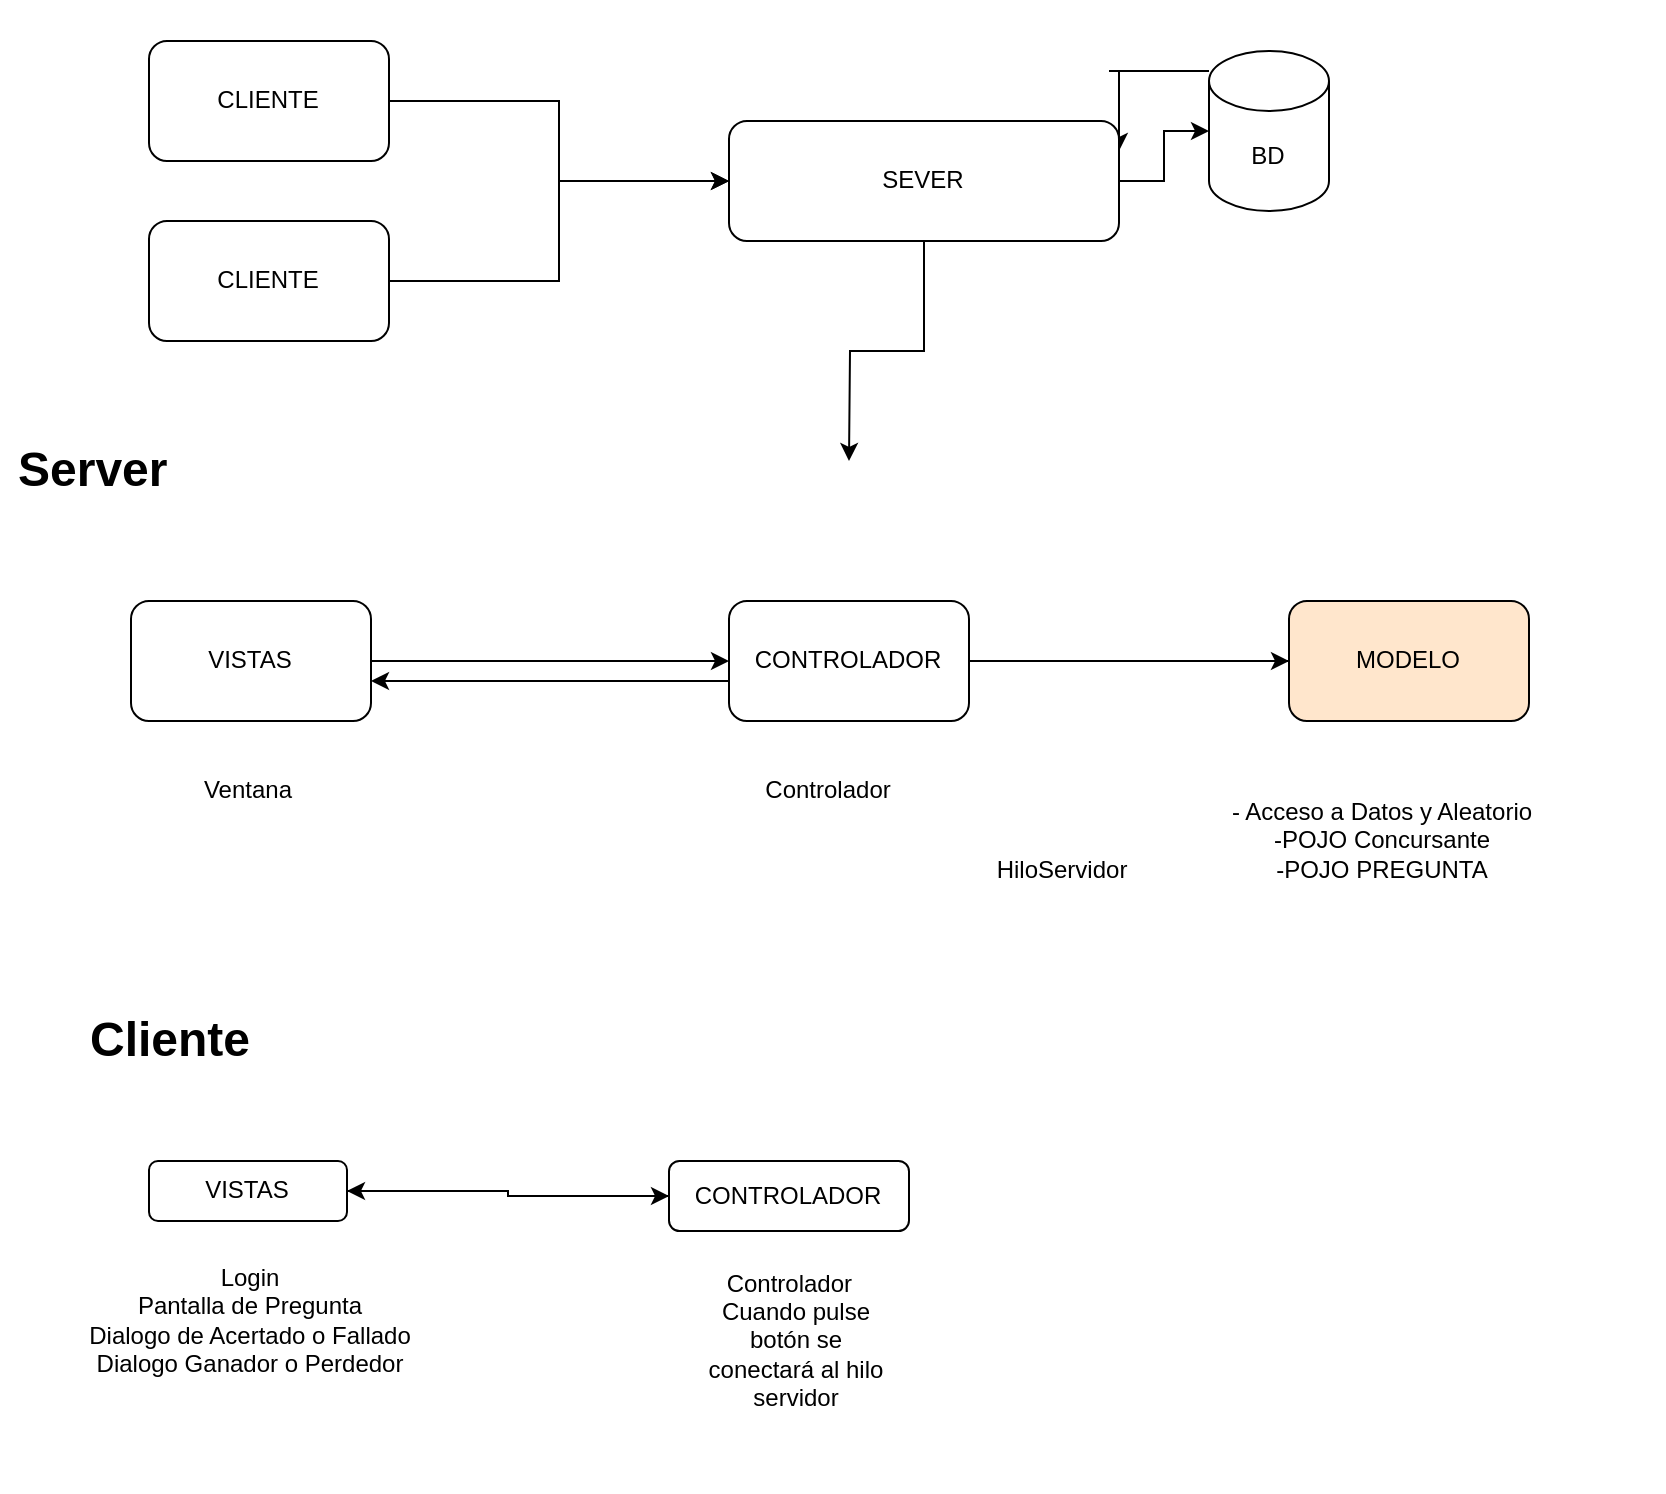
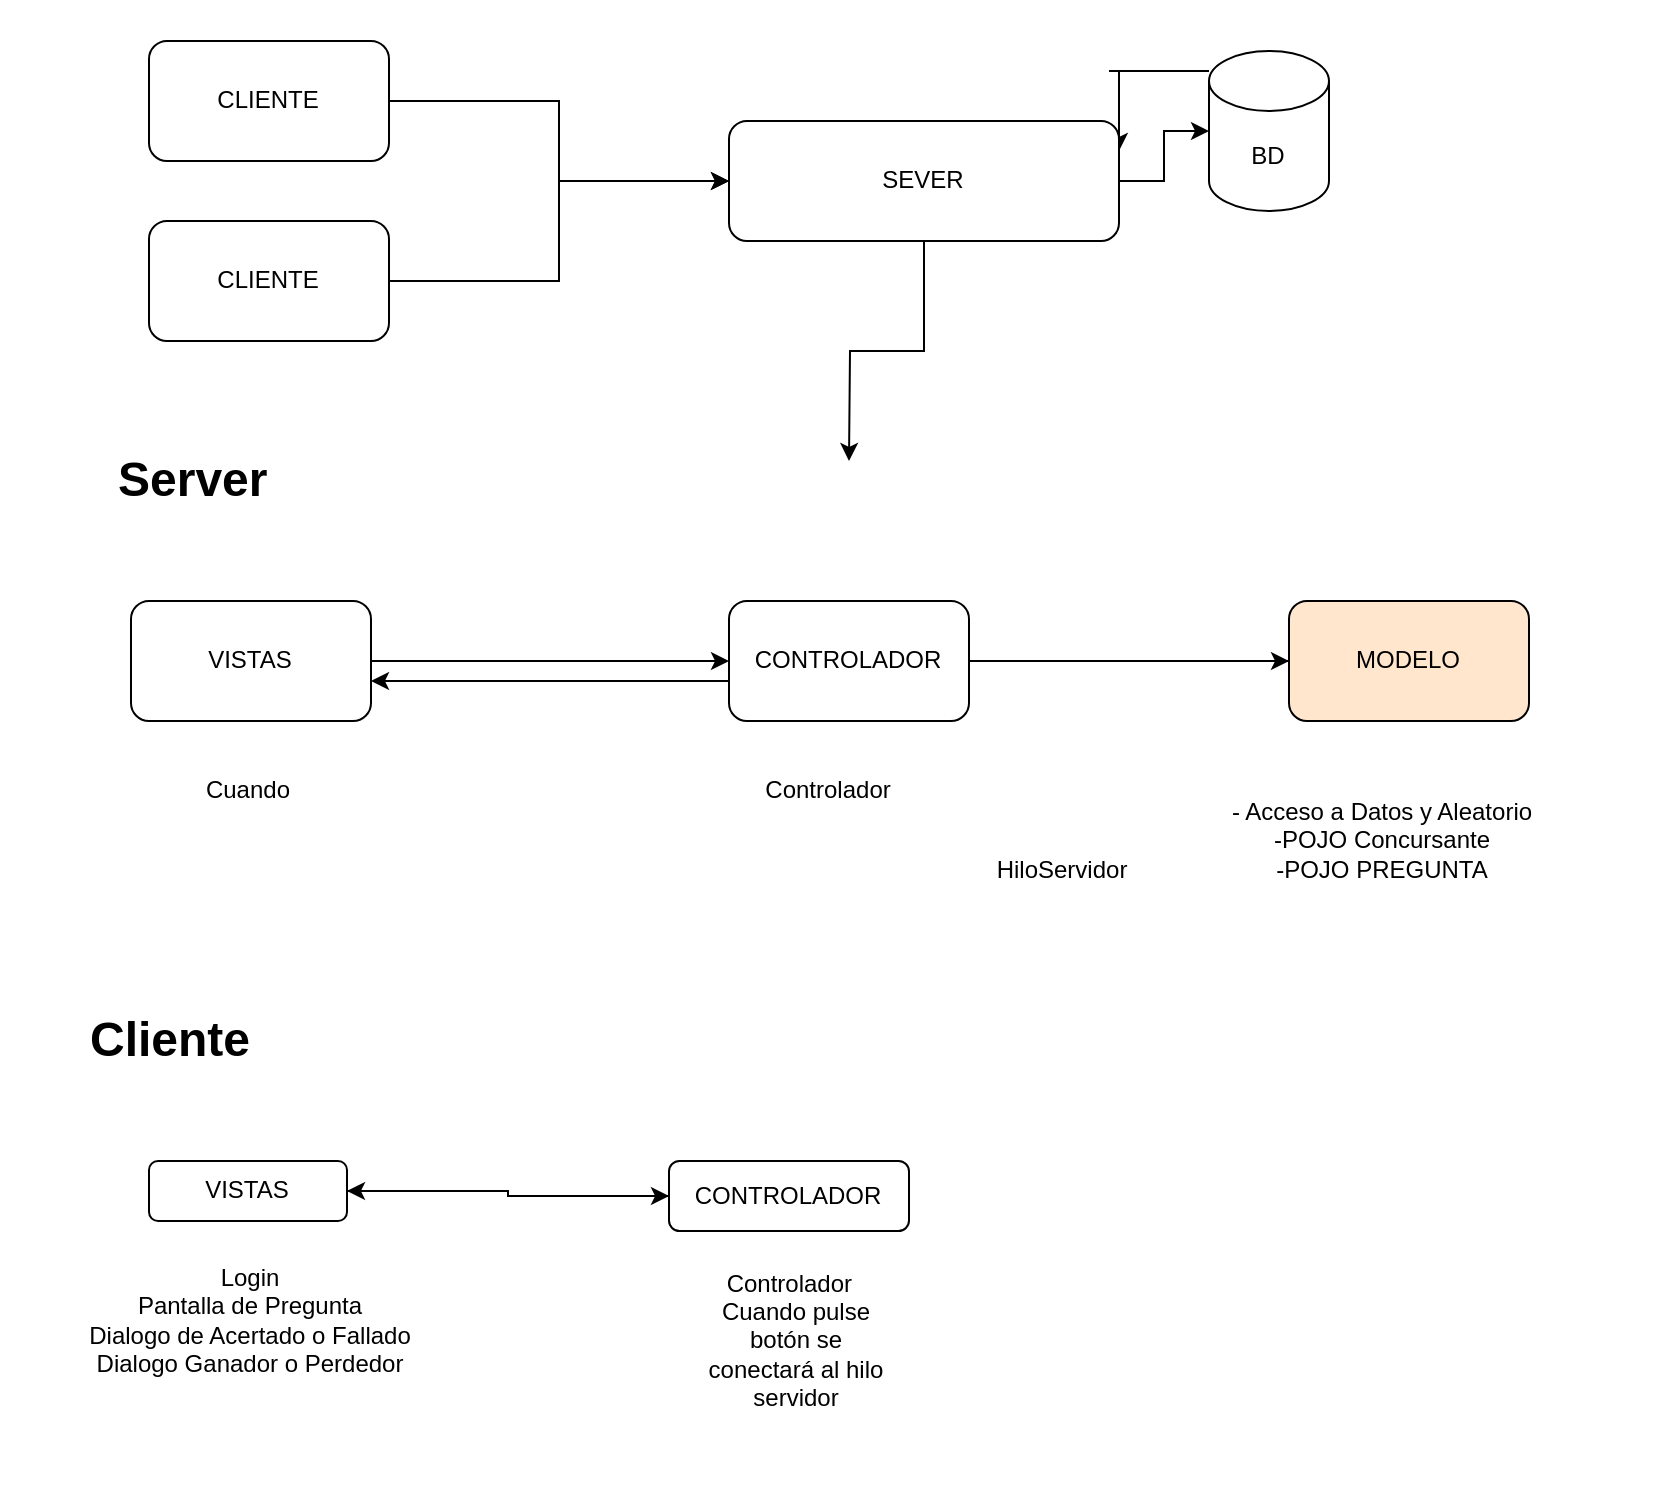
node "Server": moved (109, 471) -> (209, 481)
node "Ventana": label "Ventana" -> "Cuando"
